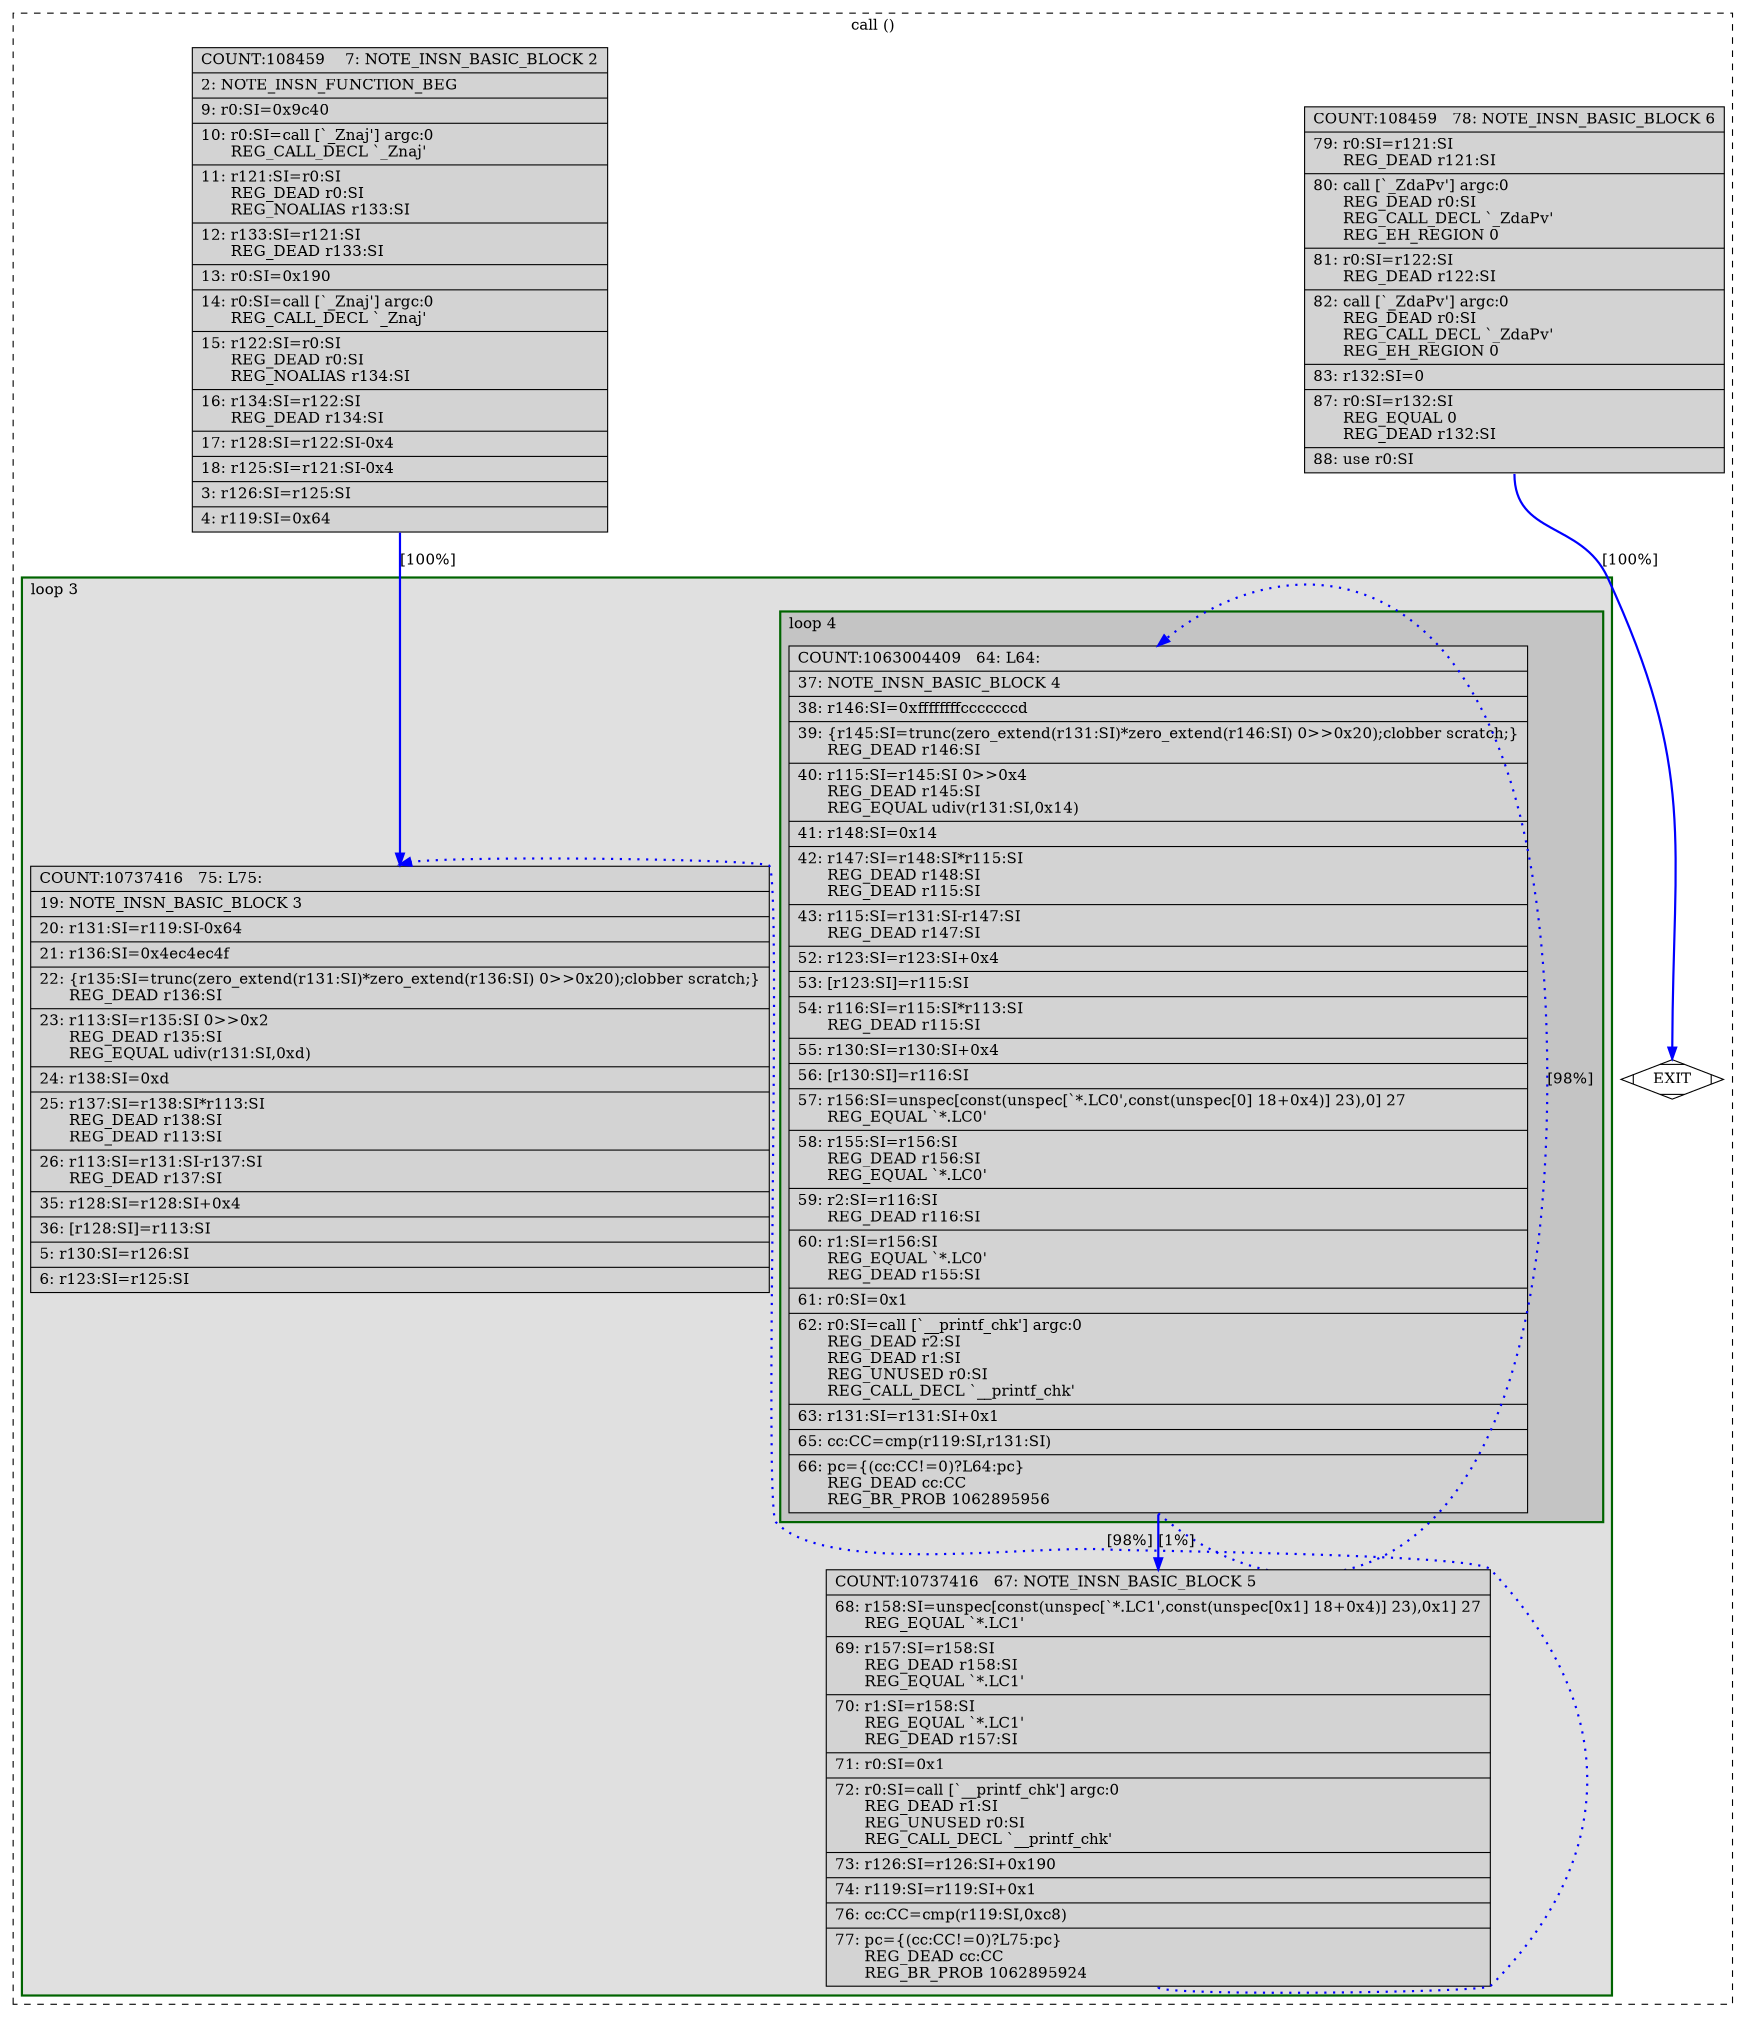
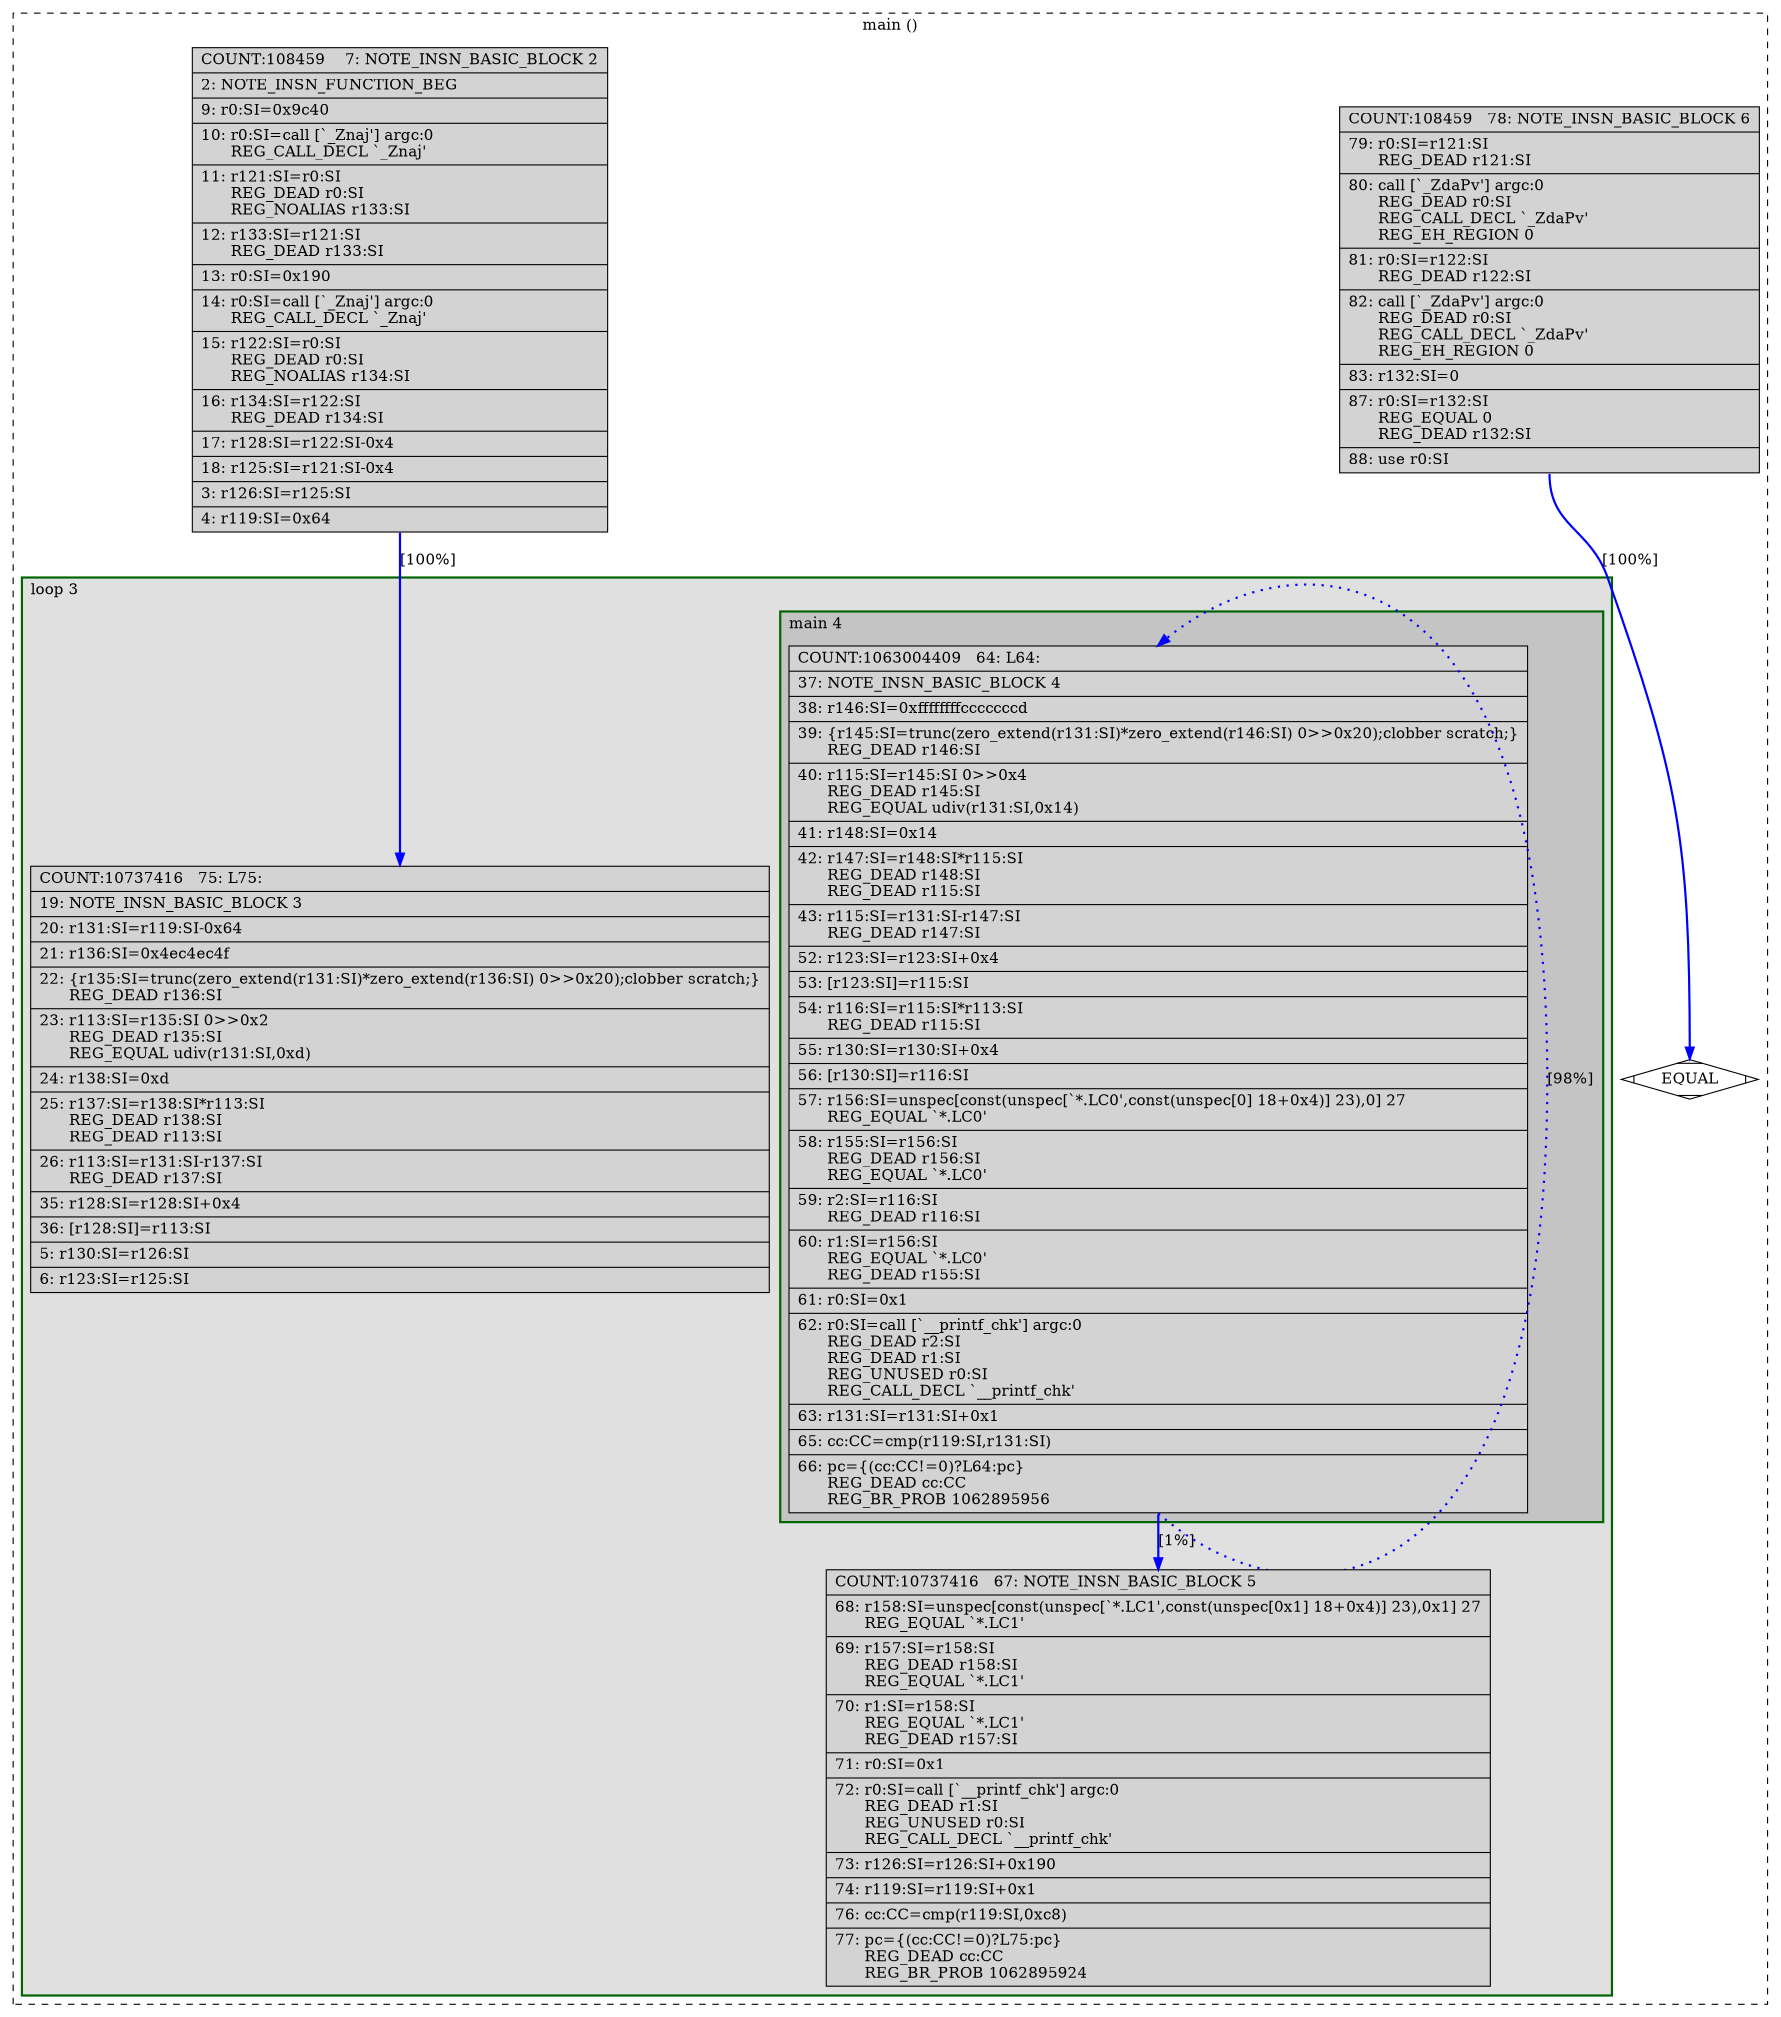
cluster "call ()": label "call ()" -> "main ()"
cluster "loop 4": label "loop 4" -> "main 4"
node "EXIT": label "EXIT" -> "EQUAL"
edge "COUNT:10737416   67: NOTE_INSN_BASIC_BLOCK 5" -> "COUNT:10737416   75: L75:": removed, label "[98%]"
